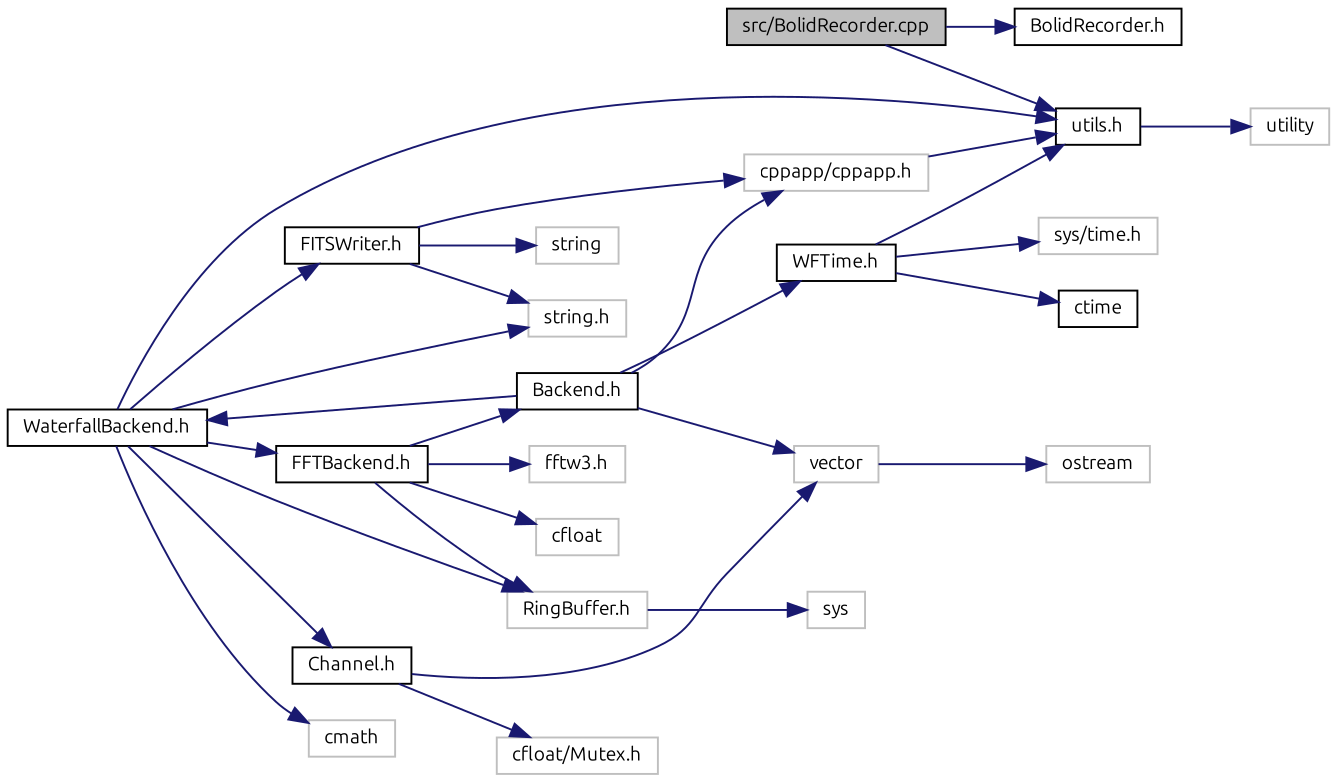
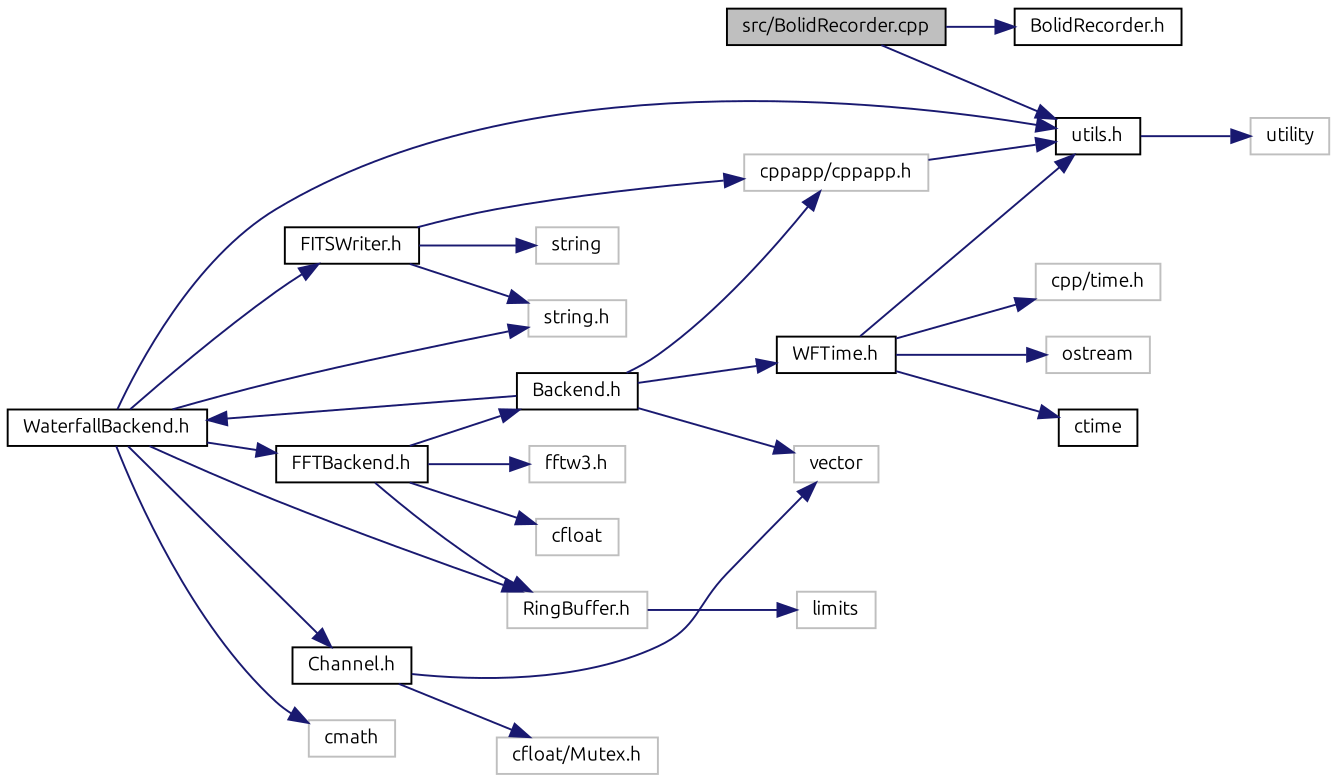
node "sys/time.h": label "sys/time.h" -> "cpp/time.h"
edge "vector" -> "ostream": now "WFTime.h" -> "ostream"
node "sys": label "sys" -> "limits"
